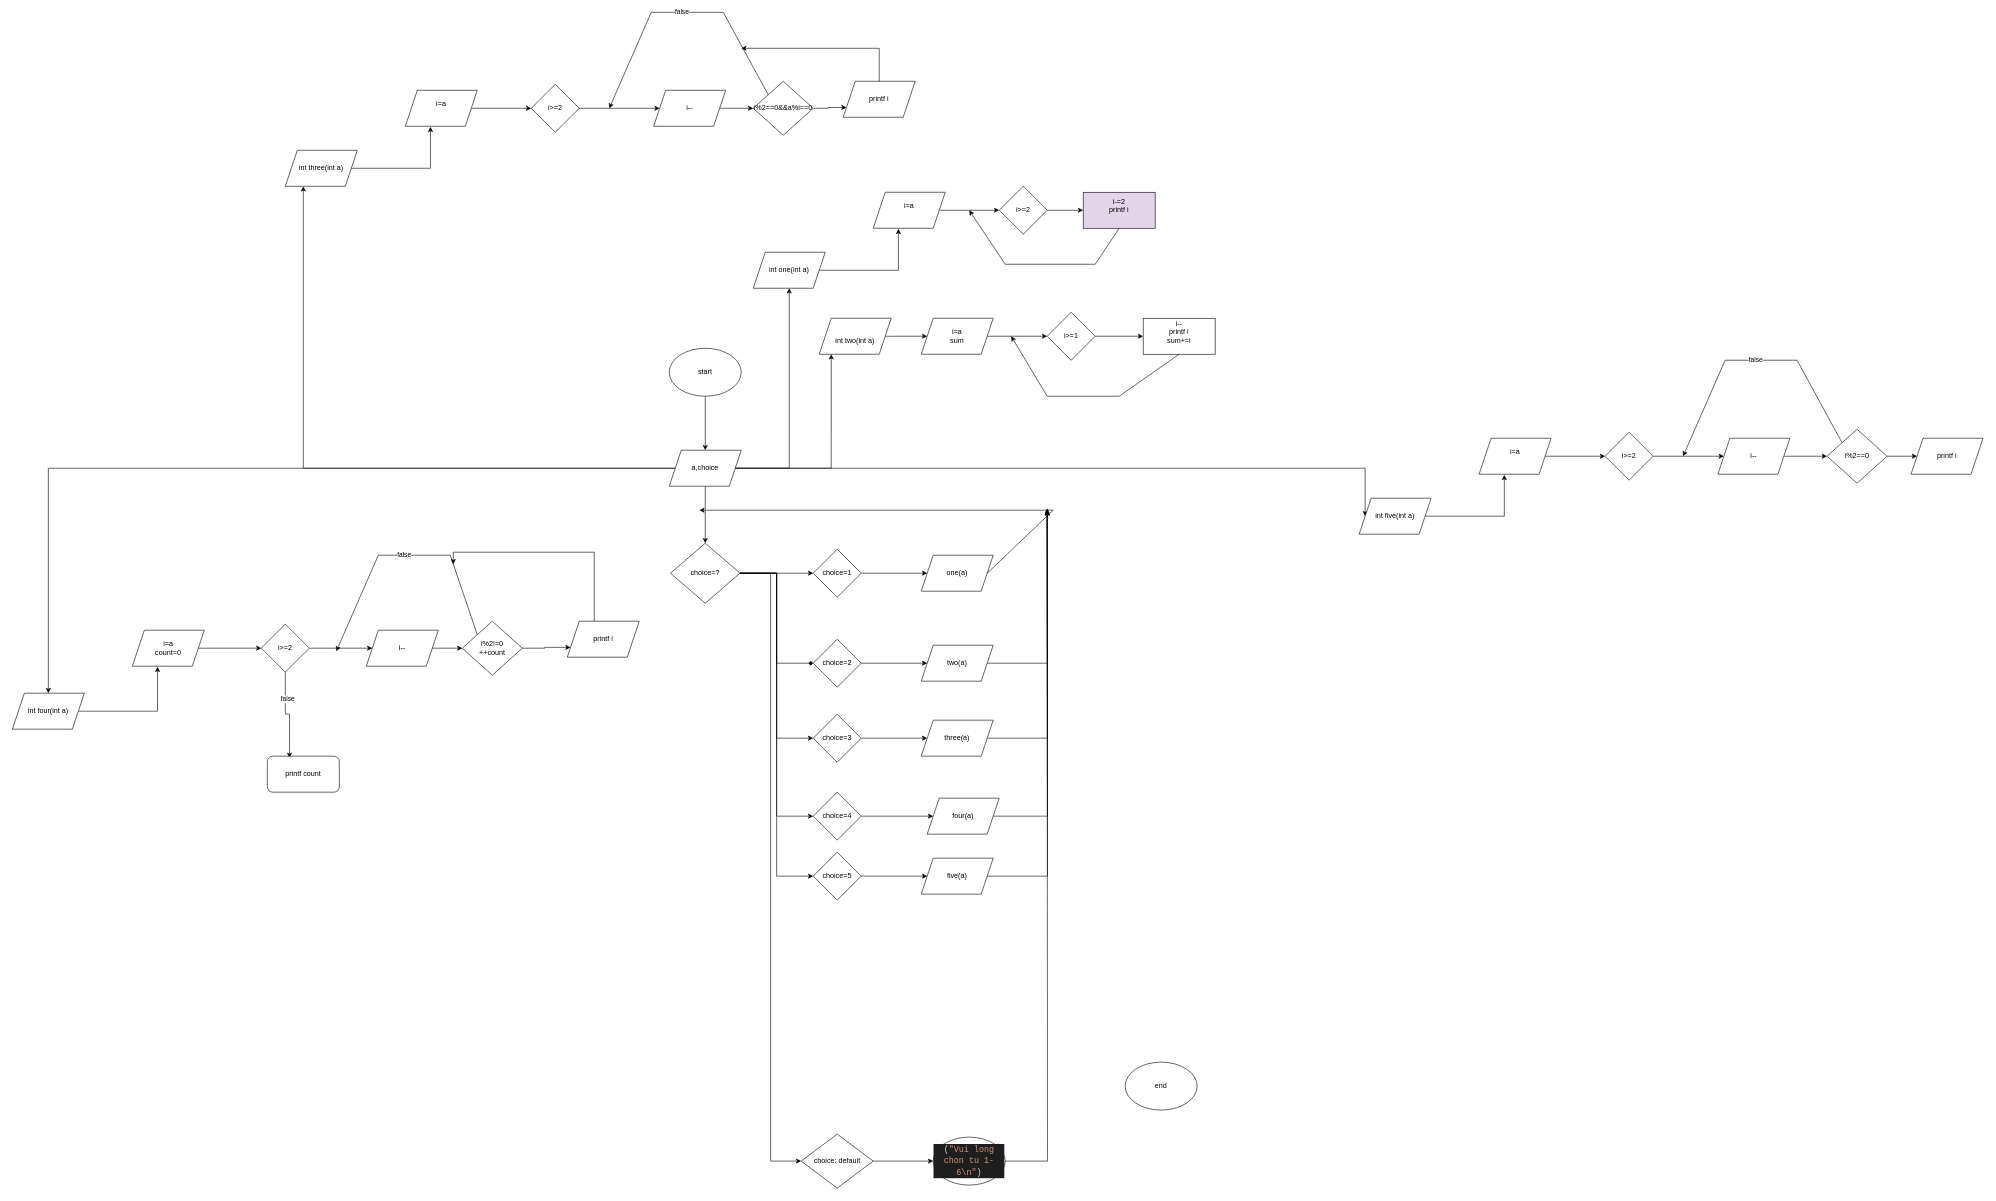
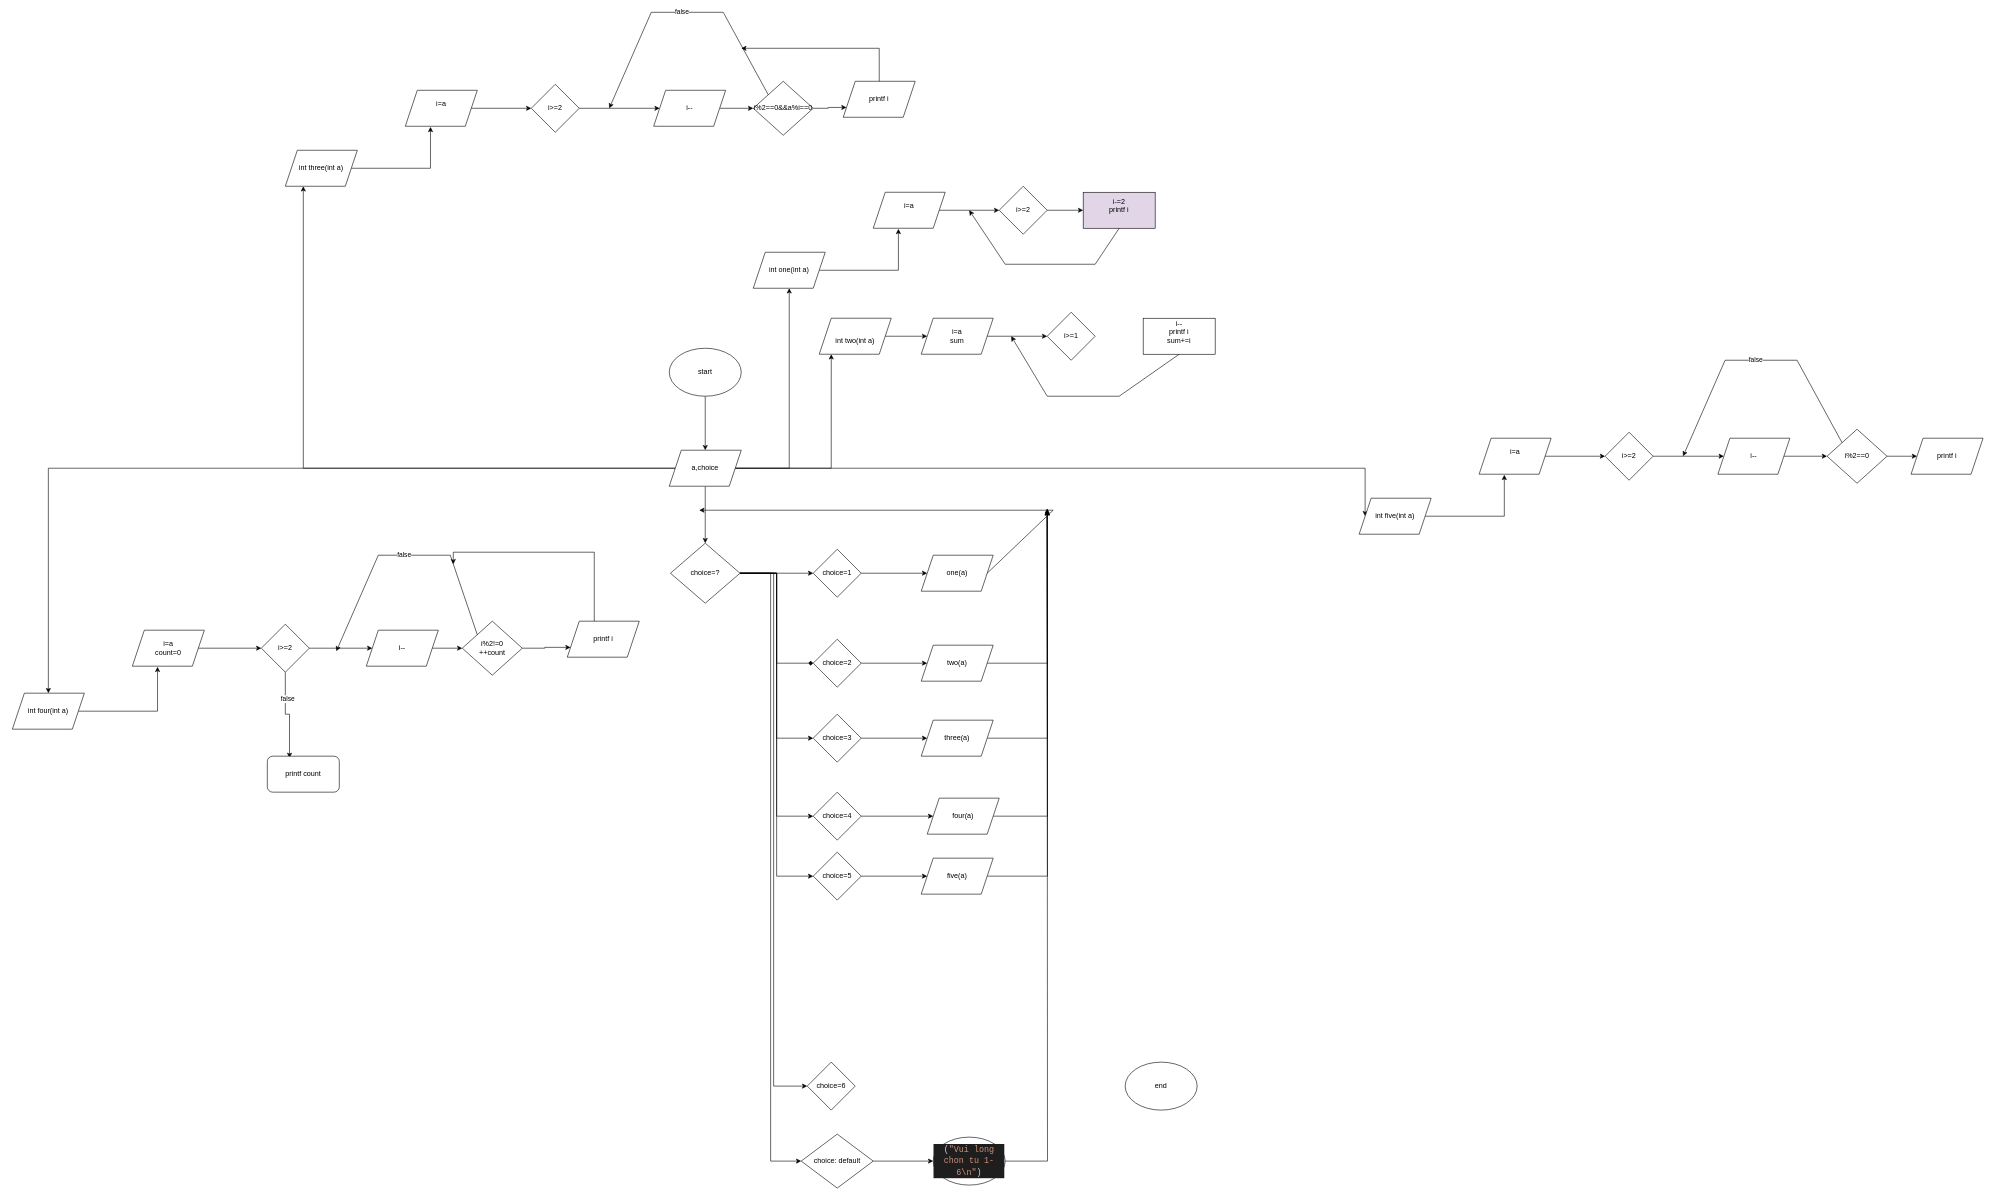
edge "i>=1" -> "i-- printf i sum+=i": removed
edge "choice=?" -> "choice=6": added
node "choice=6": added
